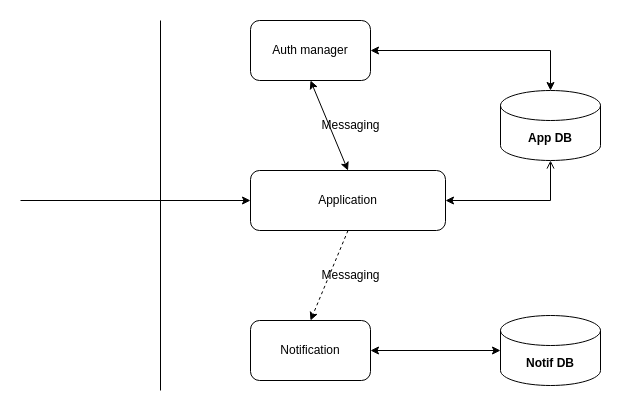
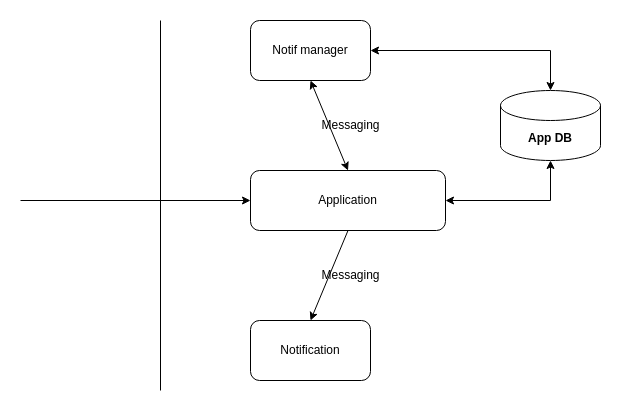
node "Auth manager": label "Auth manager" -> "Notif manager"
edge "App DB" -- "Application": arrowhead open -> classic
edge "Application" -> "Notification": style dashed -> solid
edge "Notification" -- "Notif DB": removed
node "Notif DB": removed
